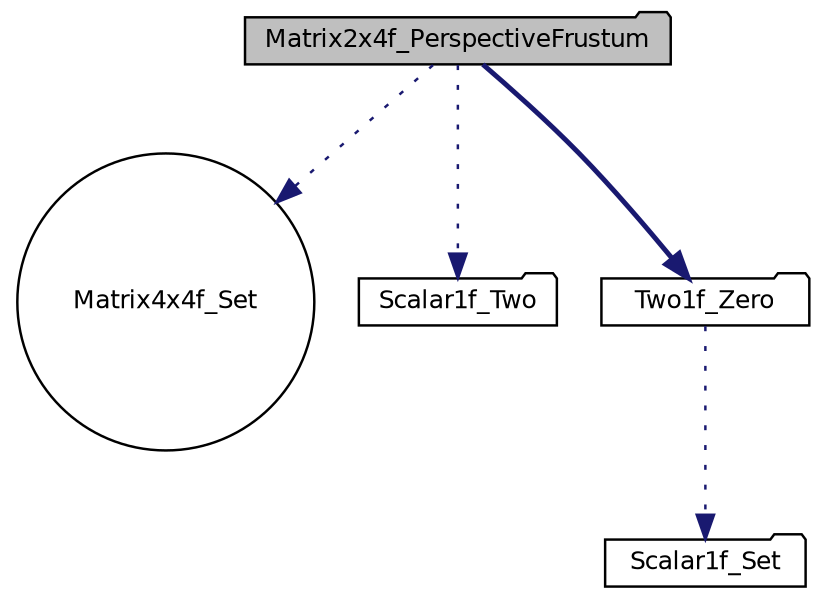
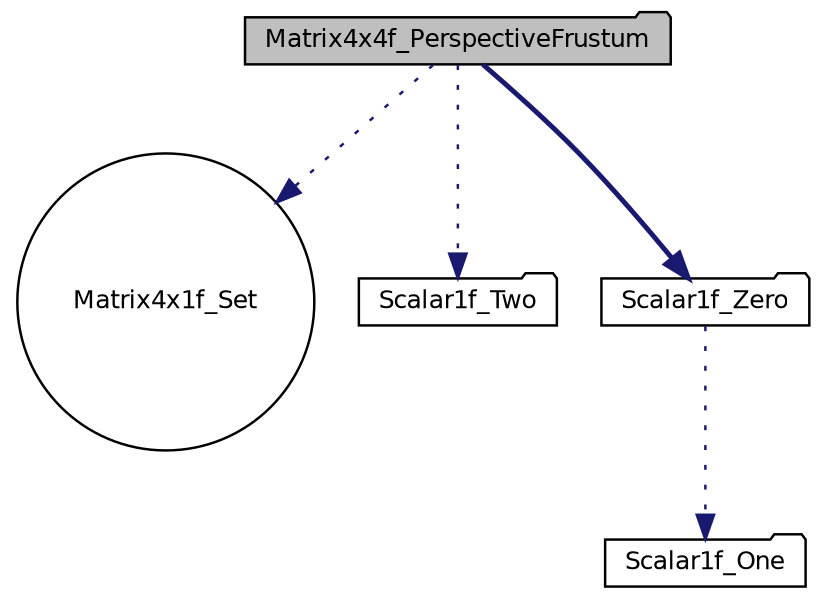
node "Matrix2x4f_PerspectiveFrustum": label "Matrix2x4f_PerspectiveFrustum" -> "Matrix4x4f_PerspectiveFrustum"
node "Matrix4x4f_Set": label "Matrix4x4f_Set" -> "Matrix4x1f_Set"
node "Two1f_Zero": label "Two1f_Zero" -> "Scalar1f_Zero"
node "Scalar1f_Set": label "Scalar1f_Set" -> "Scalar1f_One"
